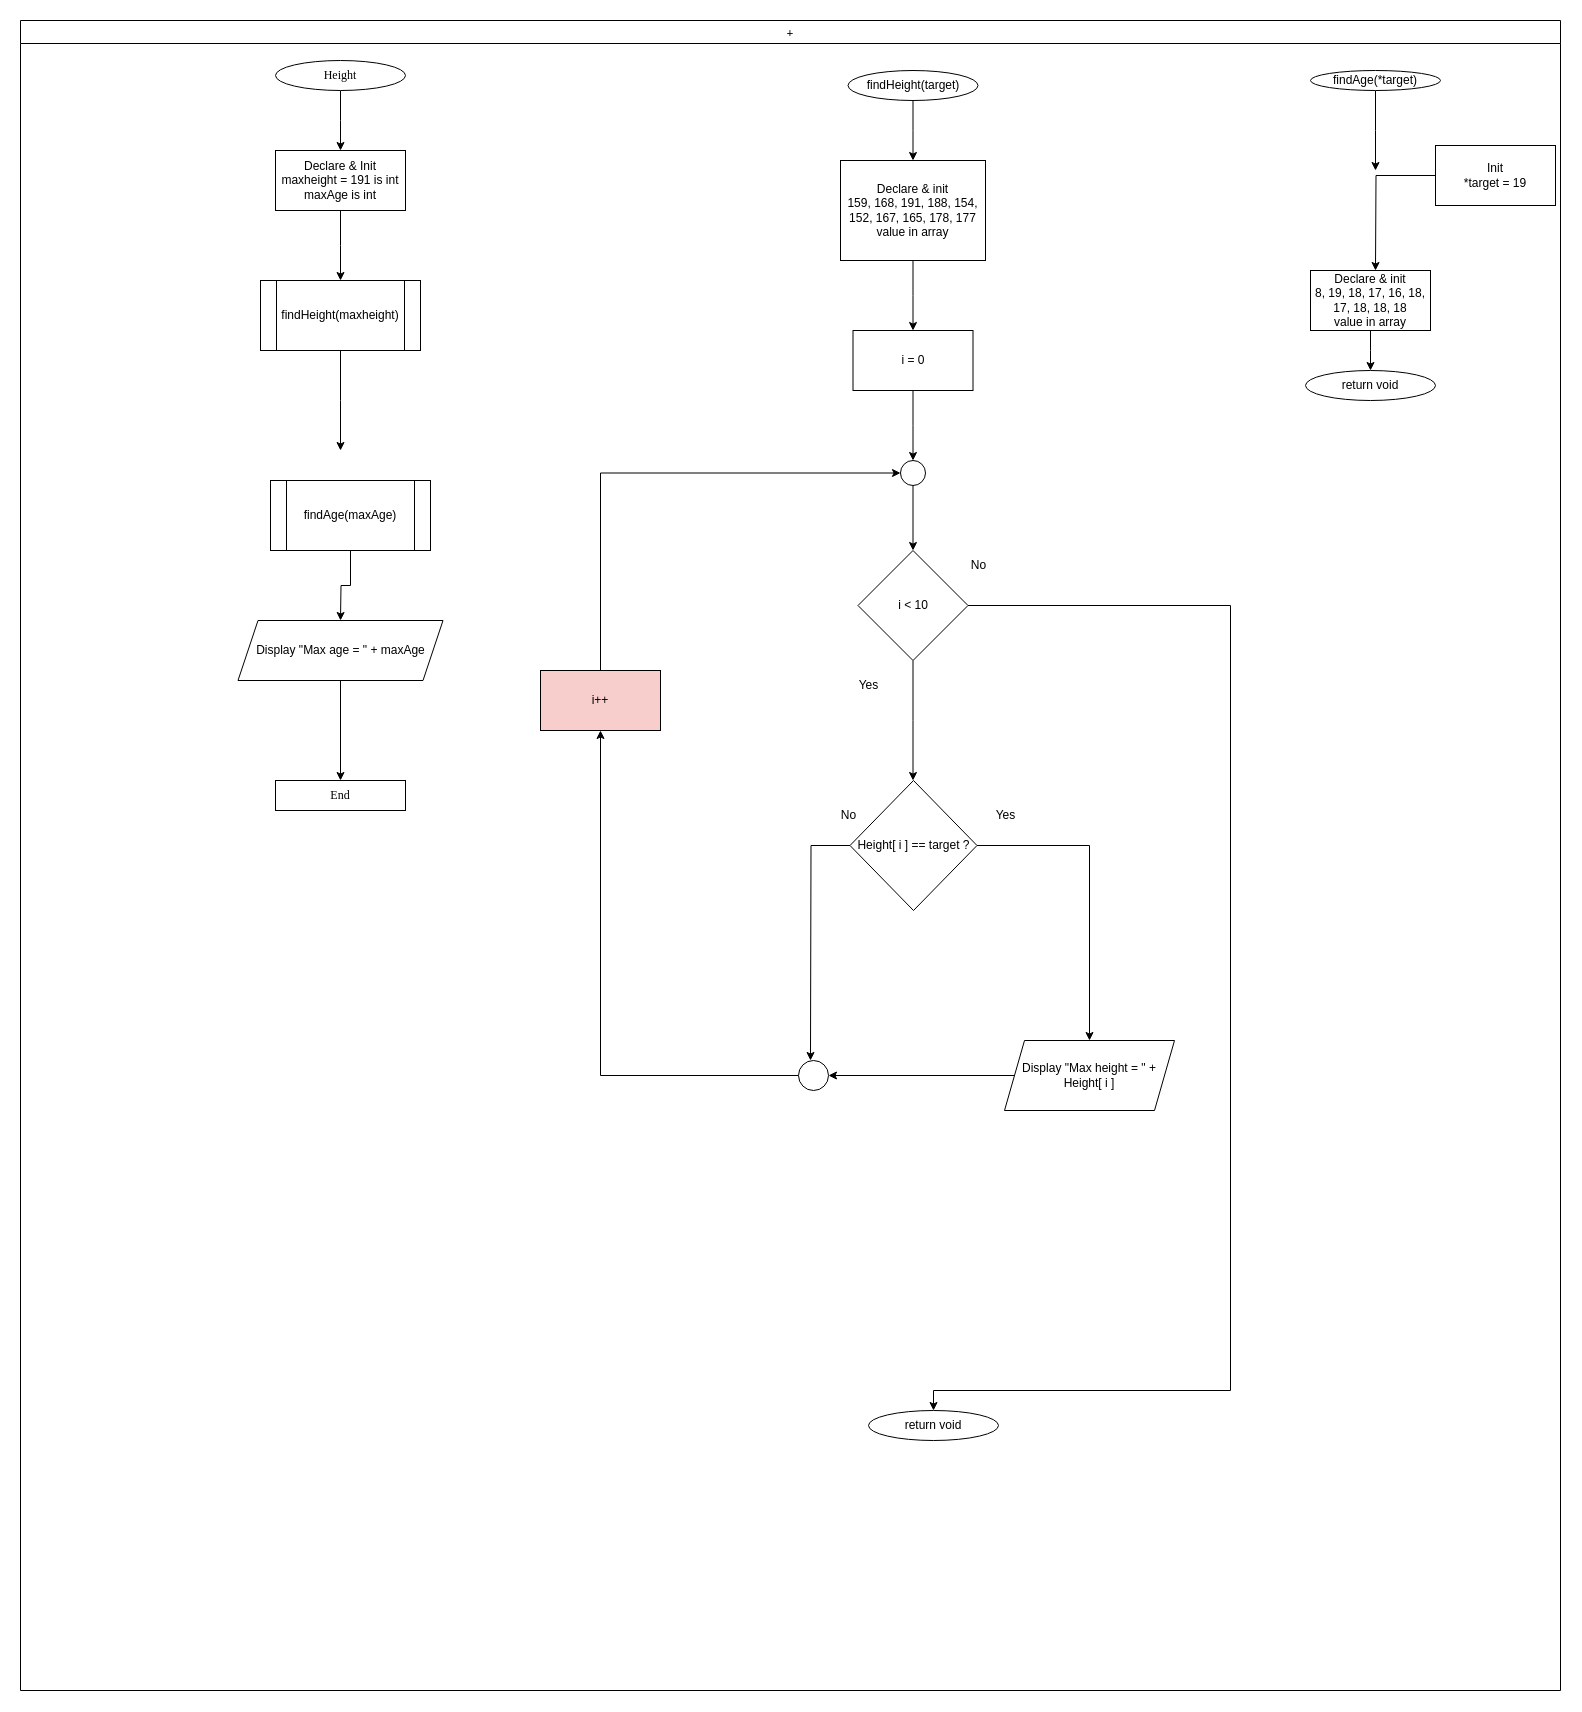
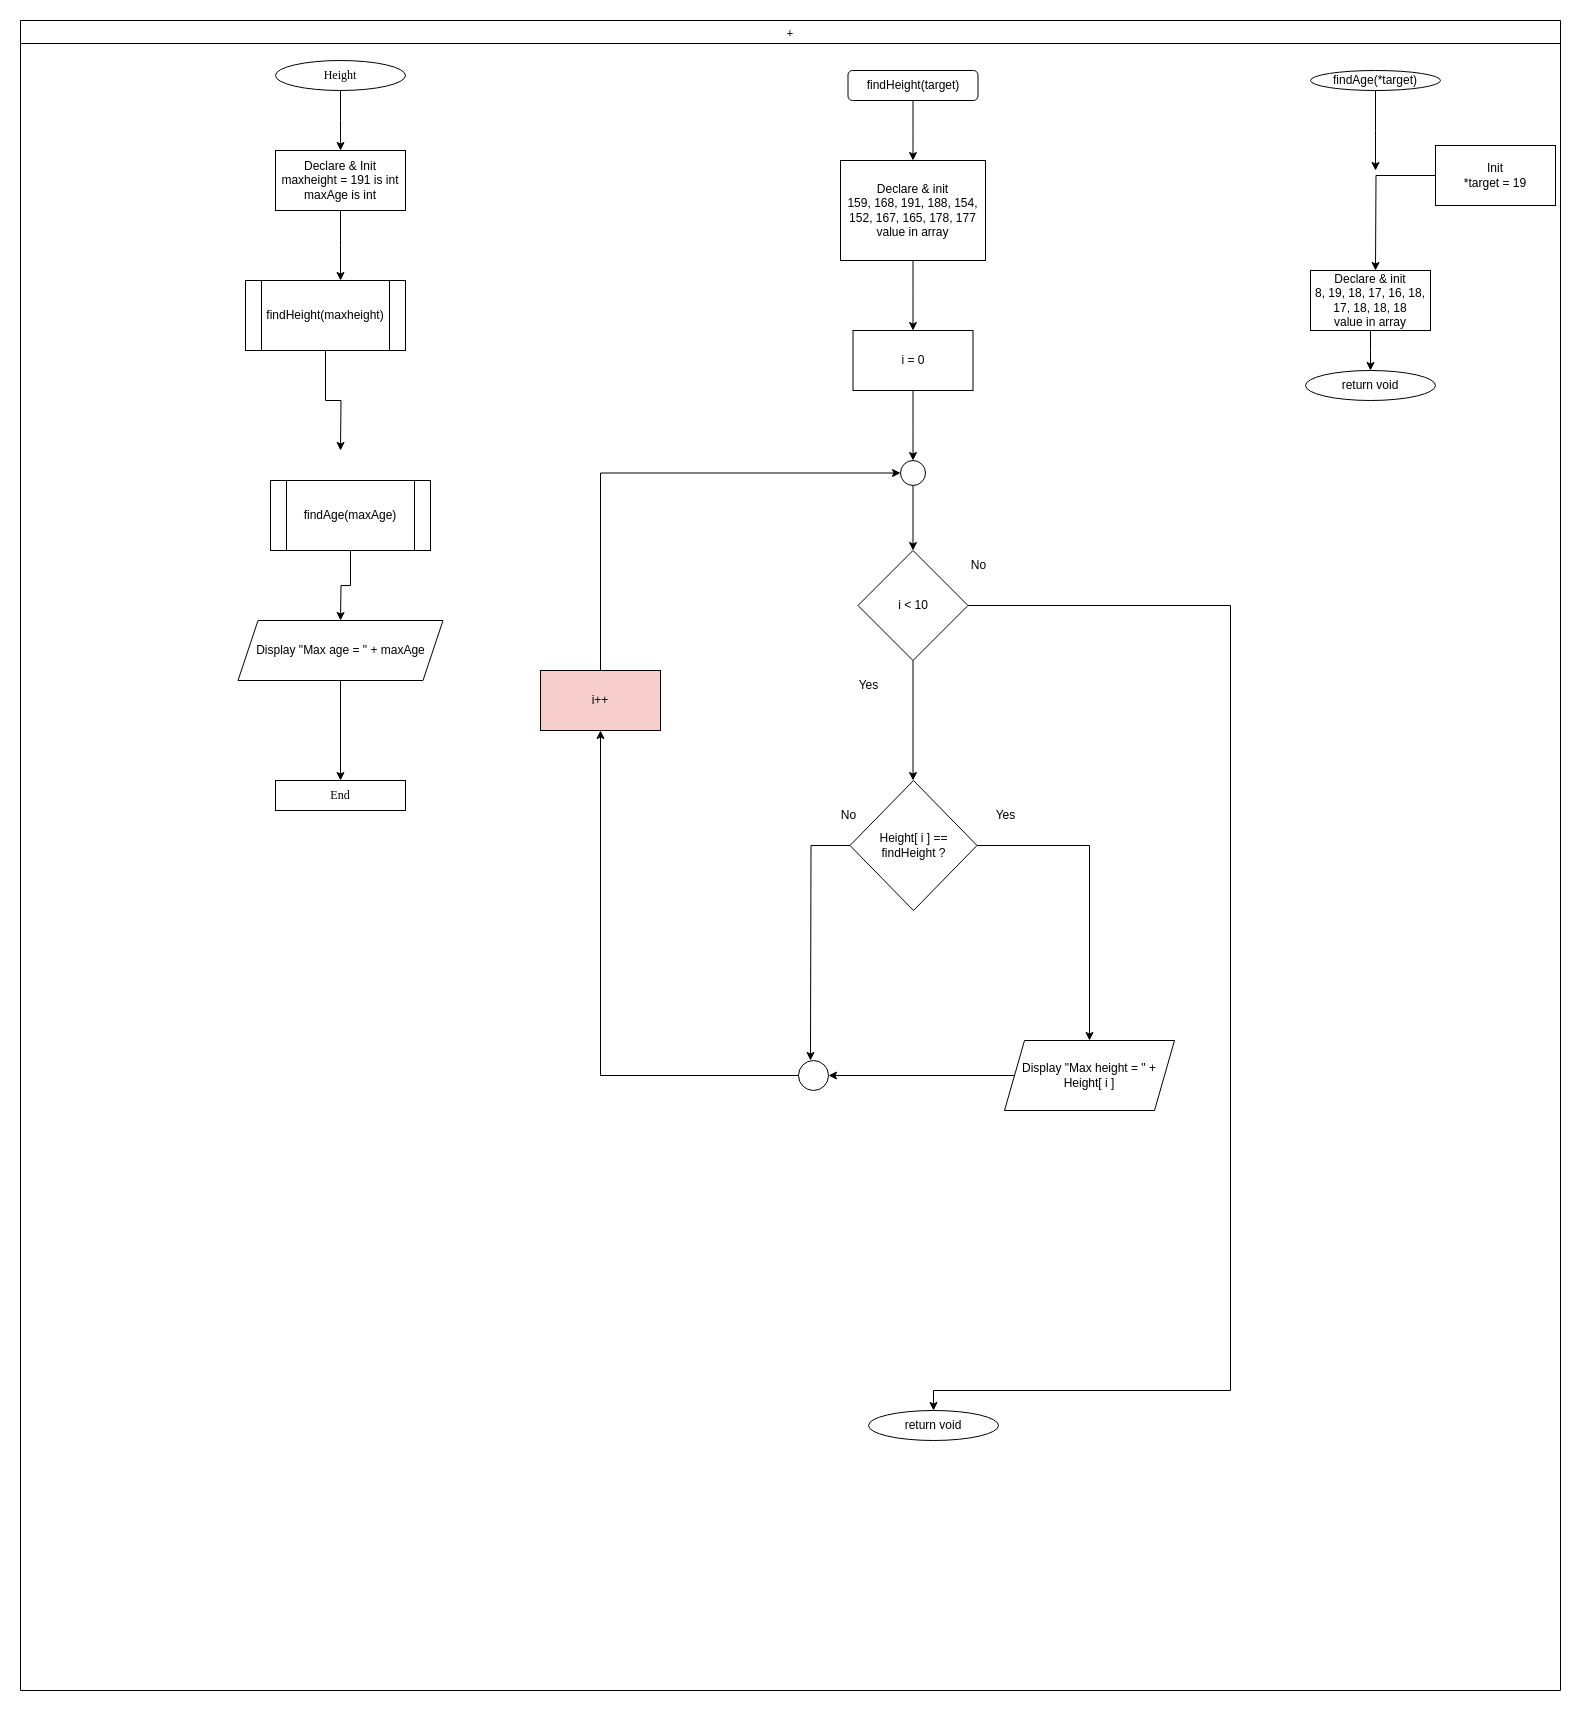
node "findHeight(target)": shape ellipse -> rounded rectangle
node "findHeight(maxheight)": moved (341, 316) -> (326, 316)
node "Height[ i ] == target ?": label "Height[ i ] == target ?" -> "Height[ i ] == findHeight ?"
